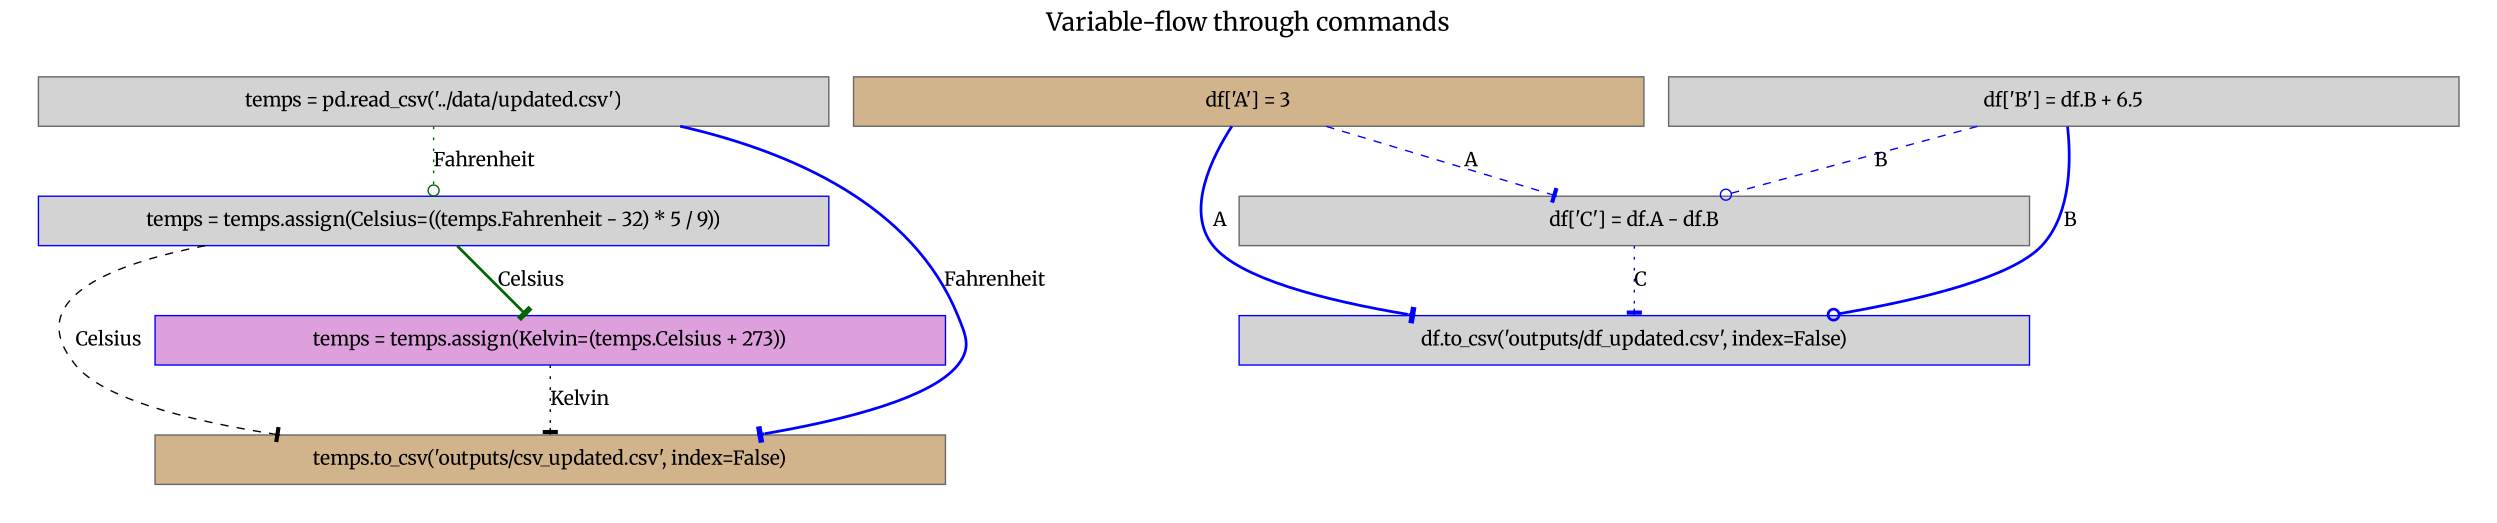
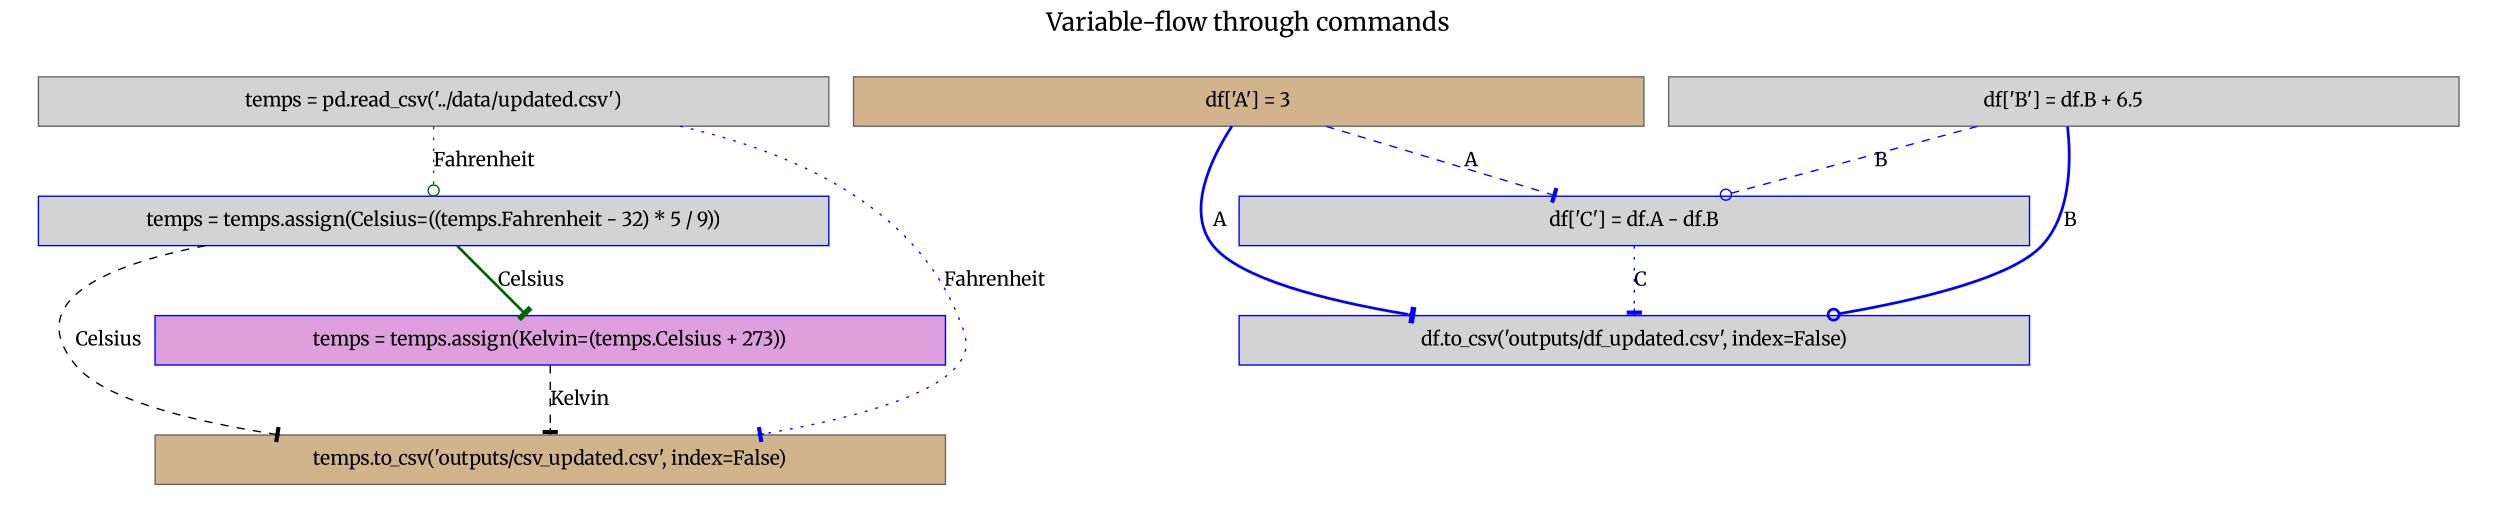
node "df['C'] = df.A - df.B": color gray40 -> blue
edge "temps = pd.read_csv('../data/updated.csv')" -> "temps.to_csv('outputs/csv_updated.csv', index=False)": style bold -> dotted
edge "temps = temps.assign(Kelvin=(temps.Celsius + 273))" -> "temps.to_csv('outputs/csv_updated.csv', index=False)": style dotted -> dashed
